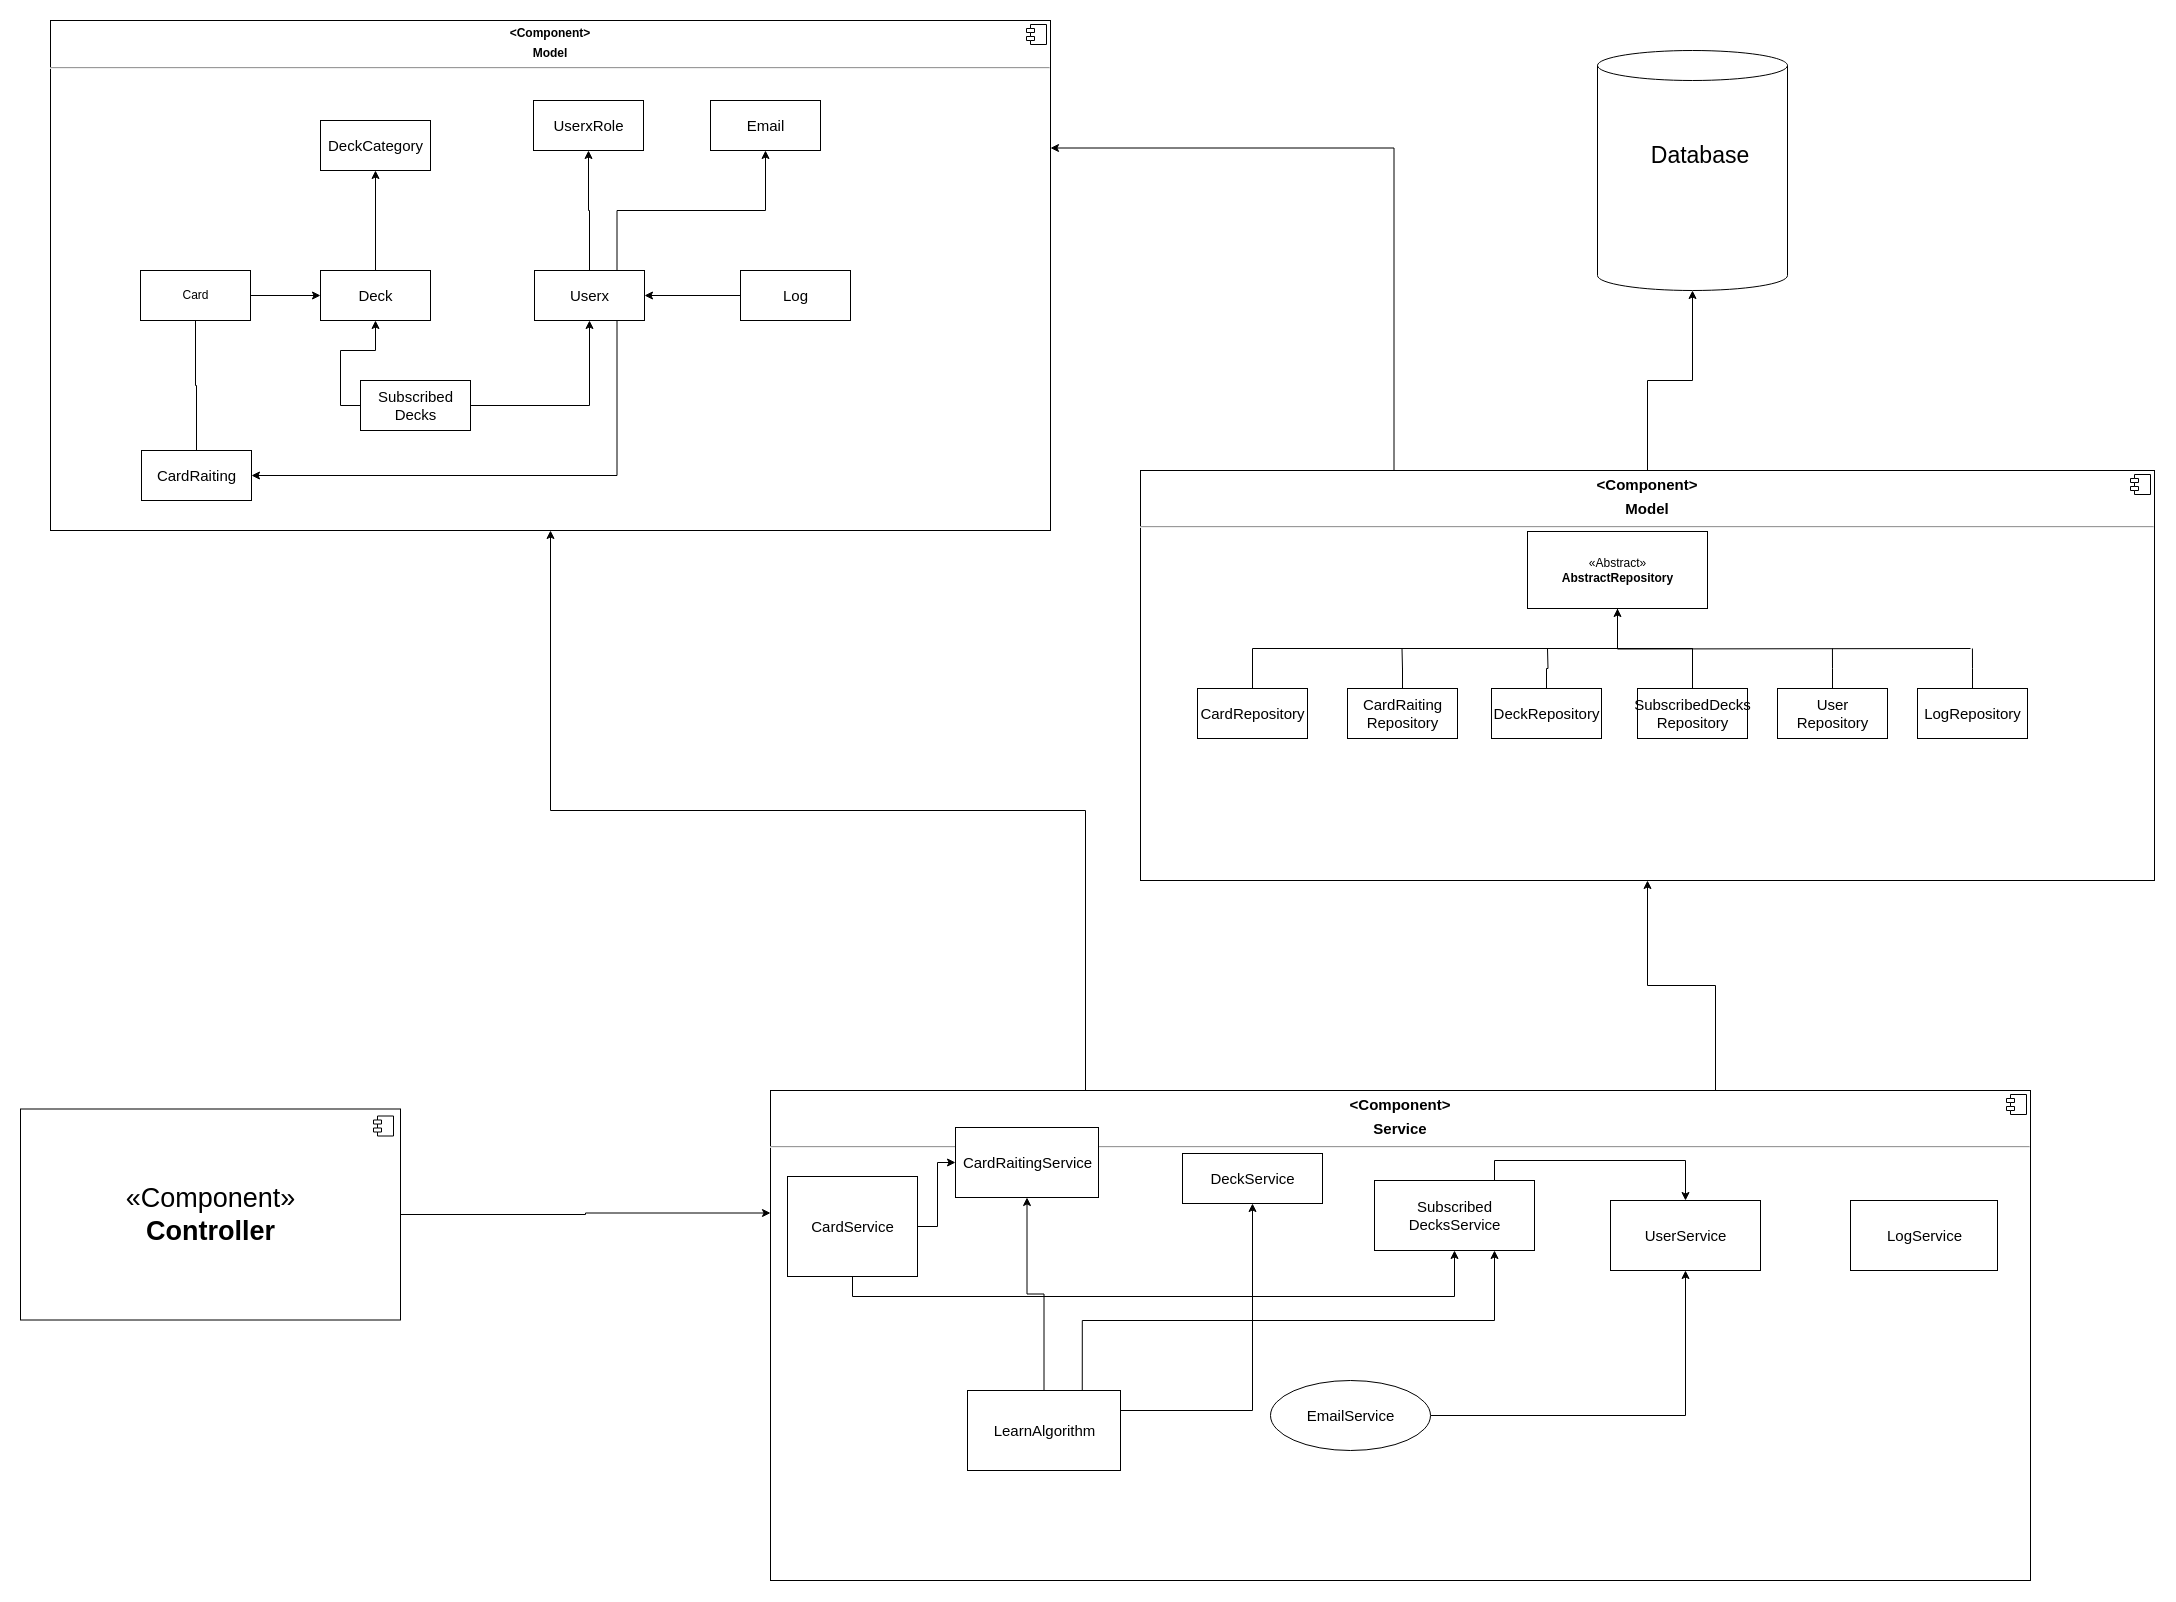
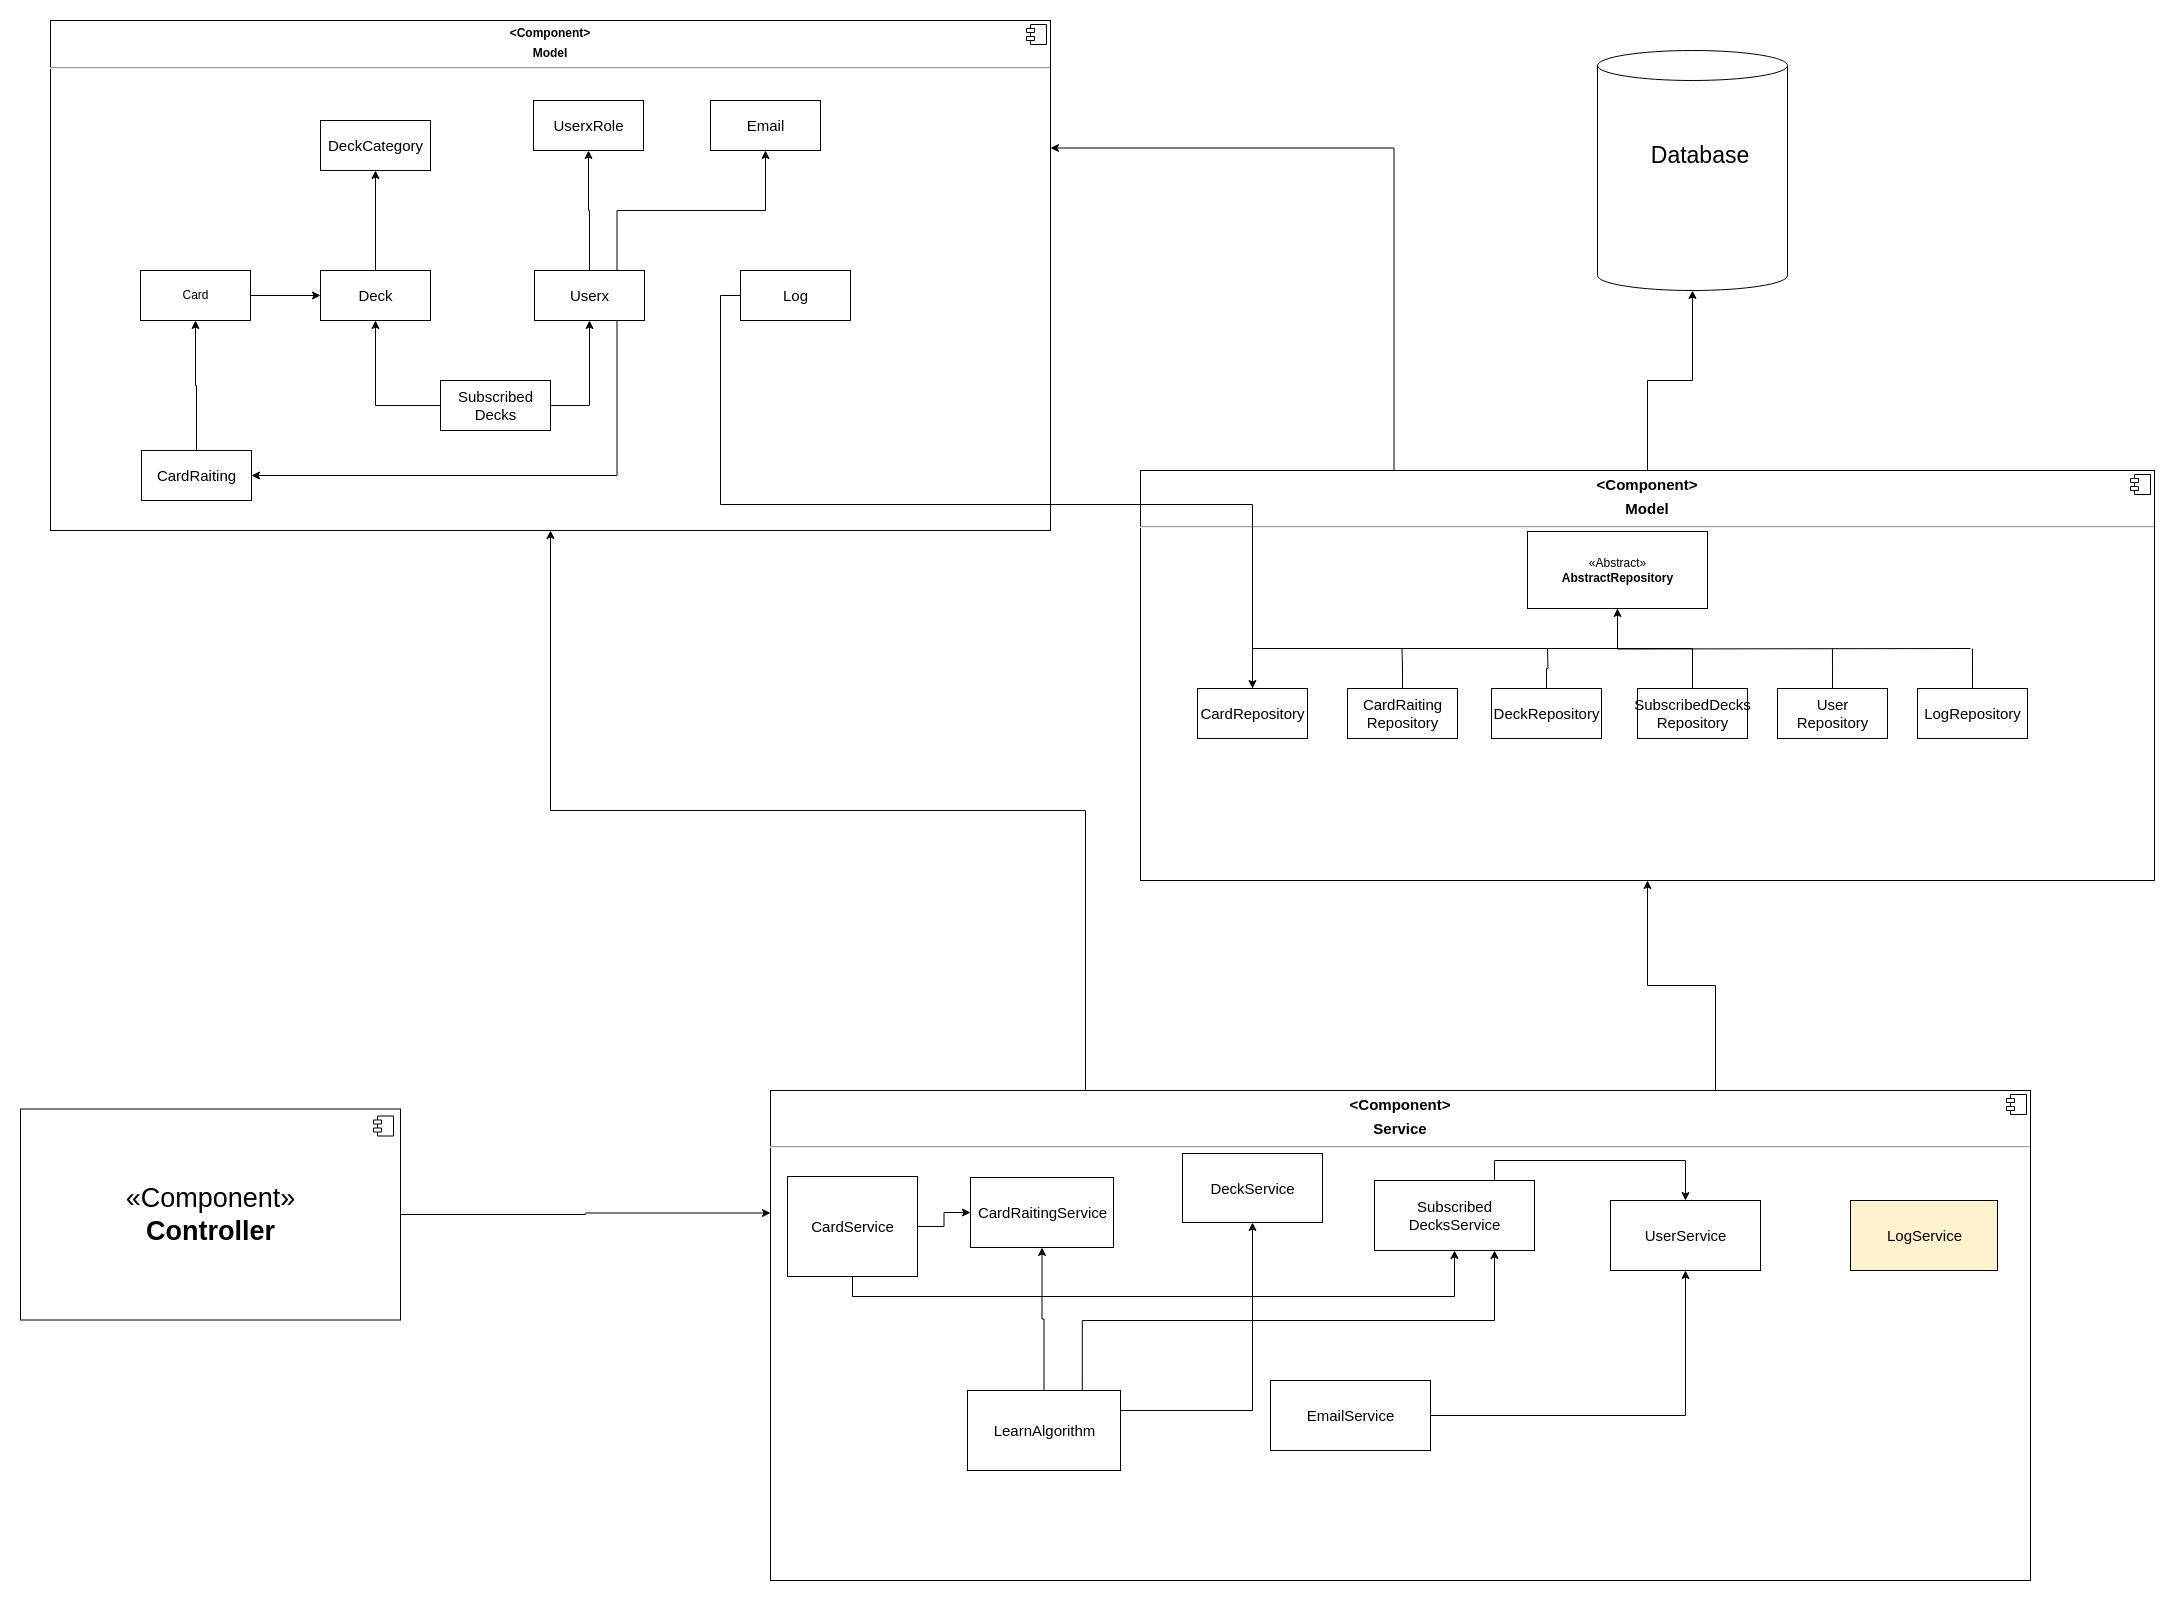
edge "Log" -> "Userx": now "Log" -> "CardRepository"
edge "Card" -- "CardRaiting": arrowhead none -> classic
node "Subscribed Decks": moved (416, 406) -> (496, 406)
node "CardRaitingService": moved (1027, 1163) -> (1042, 1213)
node "DeckService": size 140x50 -> 140x69
node "LogService": fillcolor #ffffff -> #fff2cc
node "EmailService": shape ellipse -> rectangle
